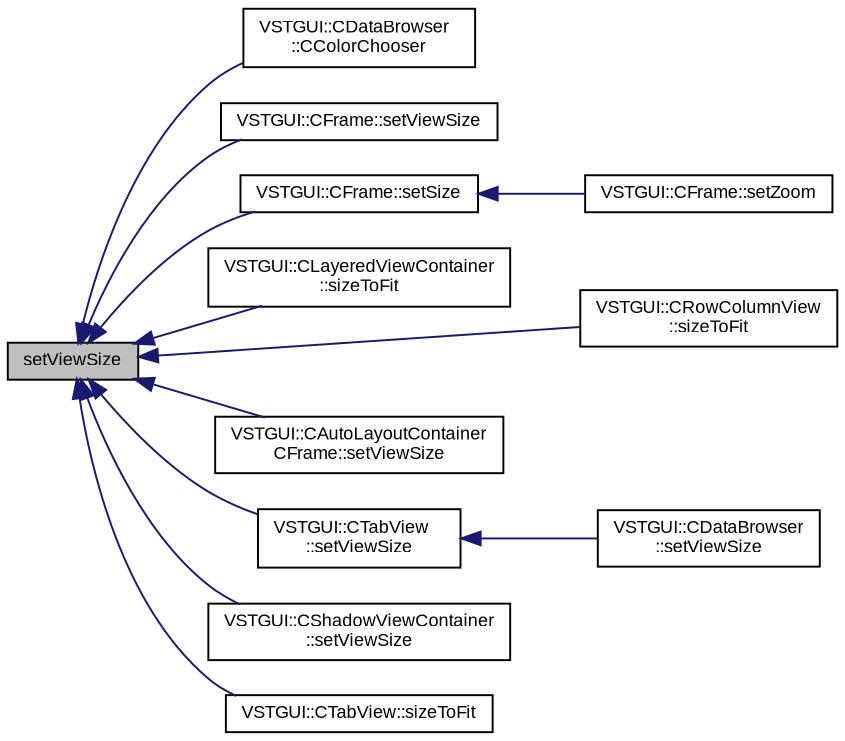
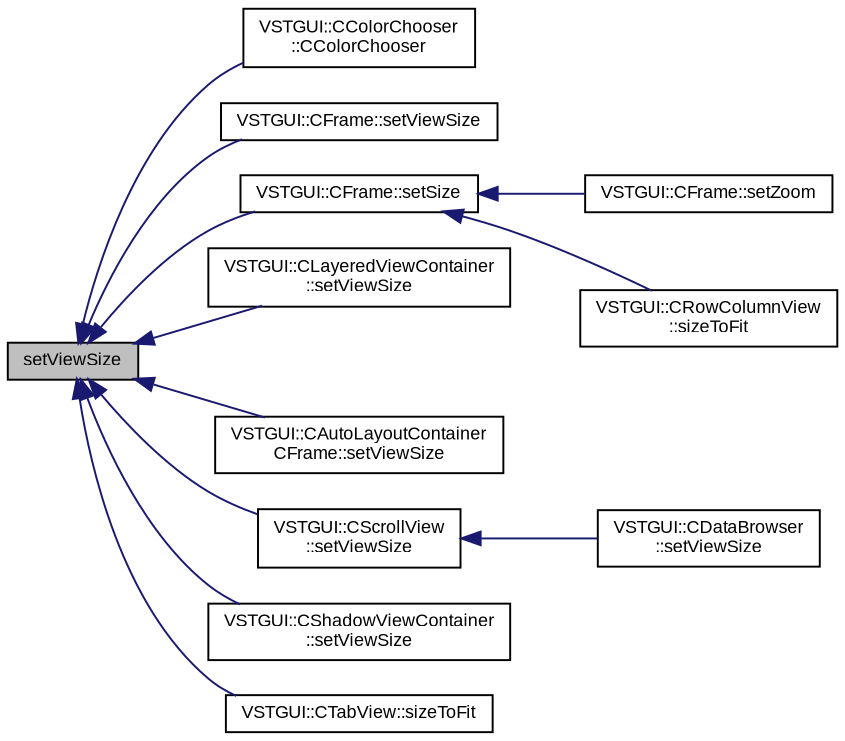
node "VSTGUI::CDataBrowser ::CColorChooser": label "VSTGUI::CDataBrowser ::CColorChooser" -> "VSTGUI::CColorChooser ::CColorChooser"
node "VSTGUI::CLayeredViewContainer ::sizeToFit": label "VSTGUI::CLayeredViewContainer ::sizeToFit" -> "VSTGUI::CLayeredViewContainer ::setViewSize"
edge "VSTGUI::CRowColumnView ::sizeToFit" -> "setViewSize": now "VSTGUI::CRowColumnView ::sizeToFit" -> "VSTGUI::CFrame::setSize"
node "VSTGUI::CTabView ::setViewSize": label "VSTGUI::CTabView ::setViewSize" -> "VSTGUI::CScrollView ::setViewSize"
